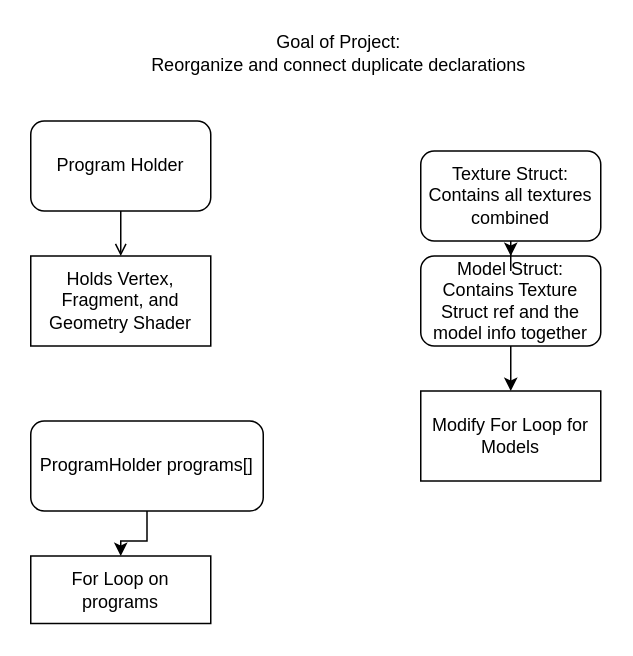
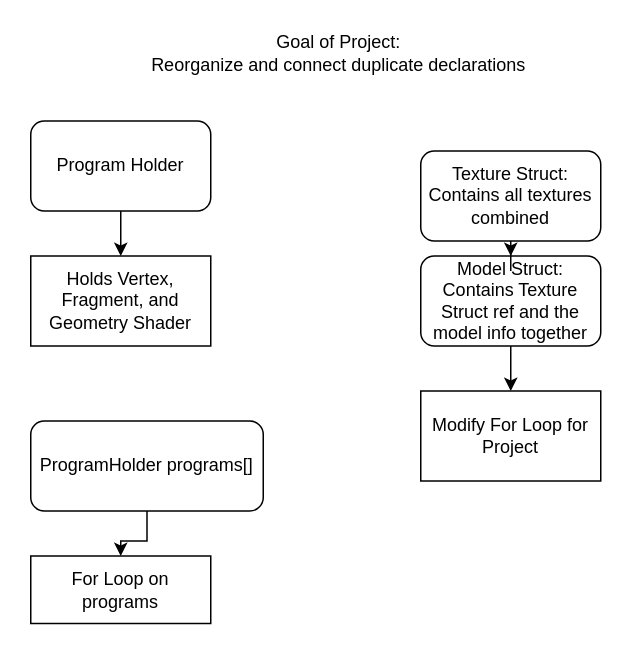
edge "Program Holder" -> "Holds Vertex, Fragment, and Geometry Shader": arrowhead open -> classic
node "Modify For Loop for Models": label "Modify For Loop for Models" -> "Modify For Loop for Project"
